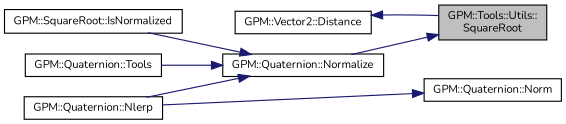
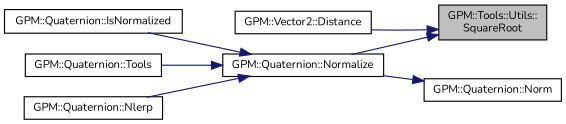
edge "GPM::Tools::Utils:: SquareRoot" -> "GPM::Vector2::Distance": reversed
node "GPM::SquareRoot::IsNormalized": label "GPM::SquareRoot::IsNormalized" -> "GPM::Quaternion::IsNormalized"
edge "GPM::Quaternion::Nlerp" -> "GPM::Quaternion::Norm": now "GPM::Quaternion::Normalize" -> "GPM::Quaternion::Norm"
